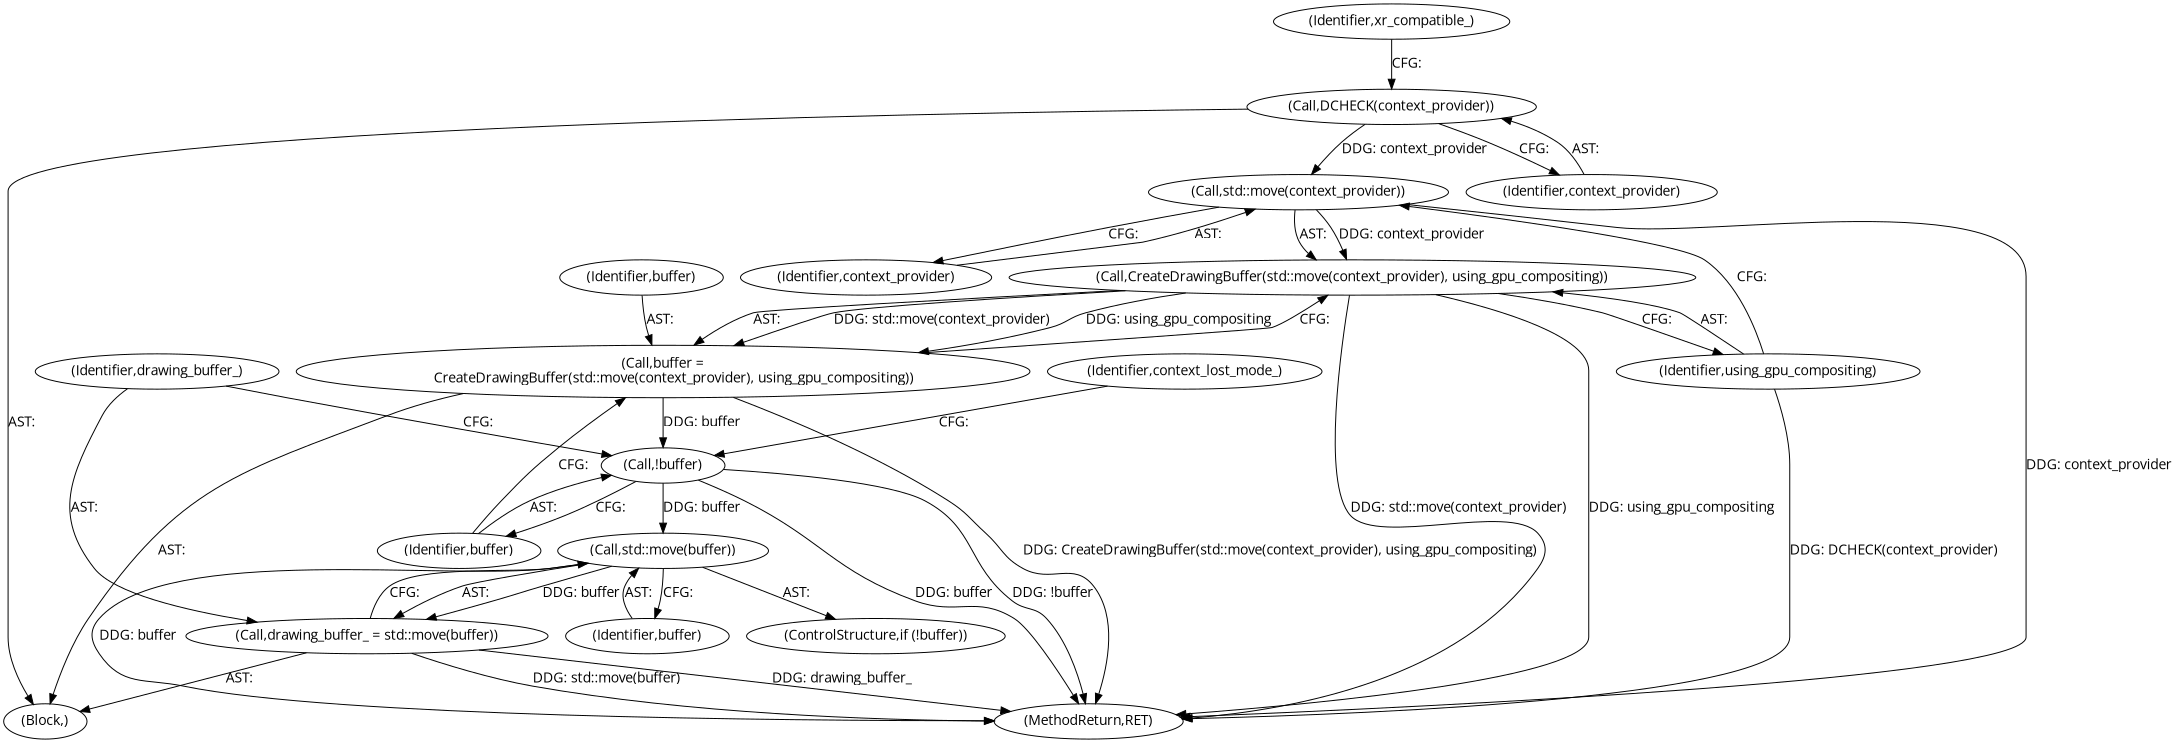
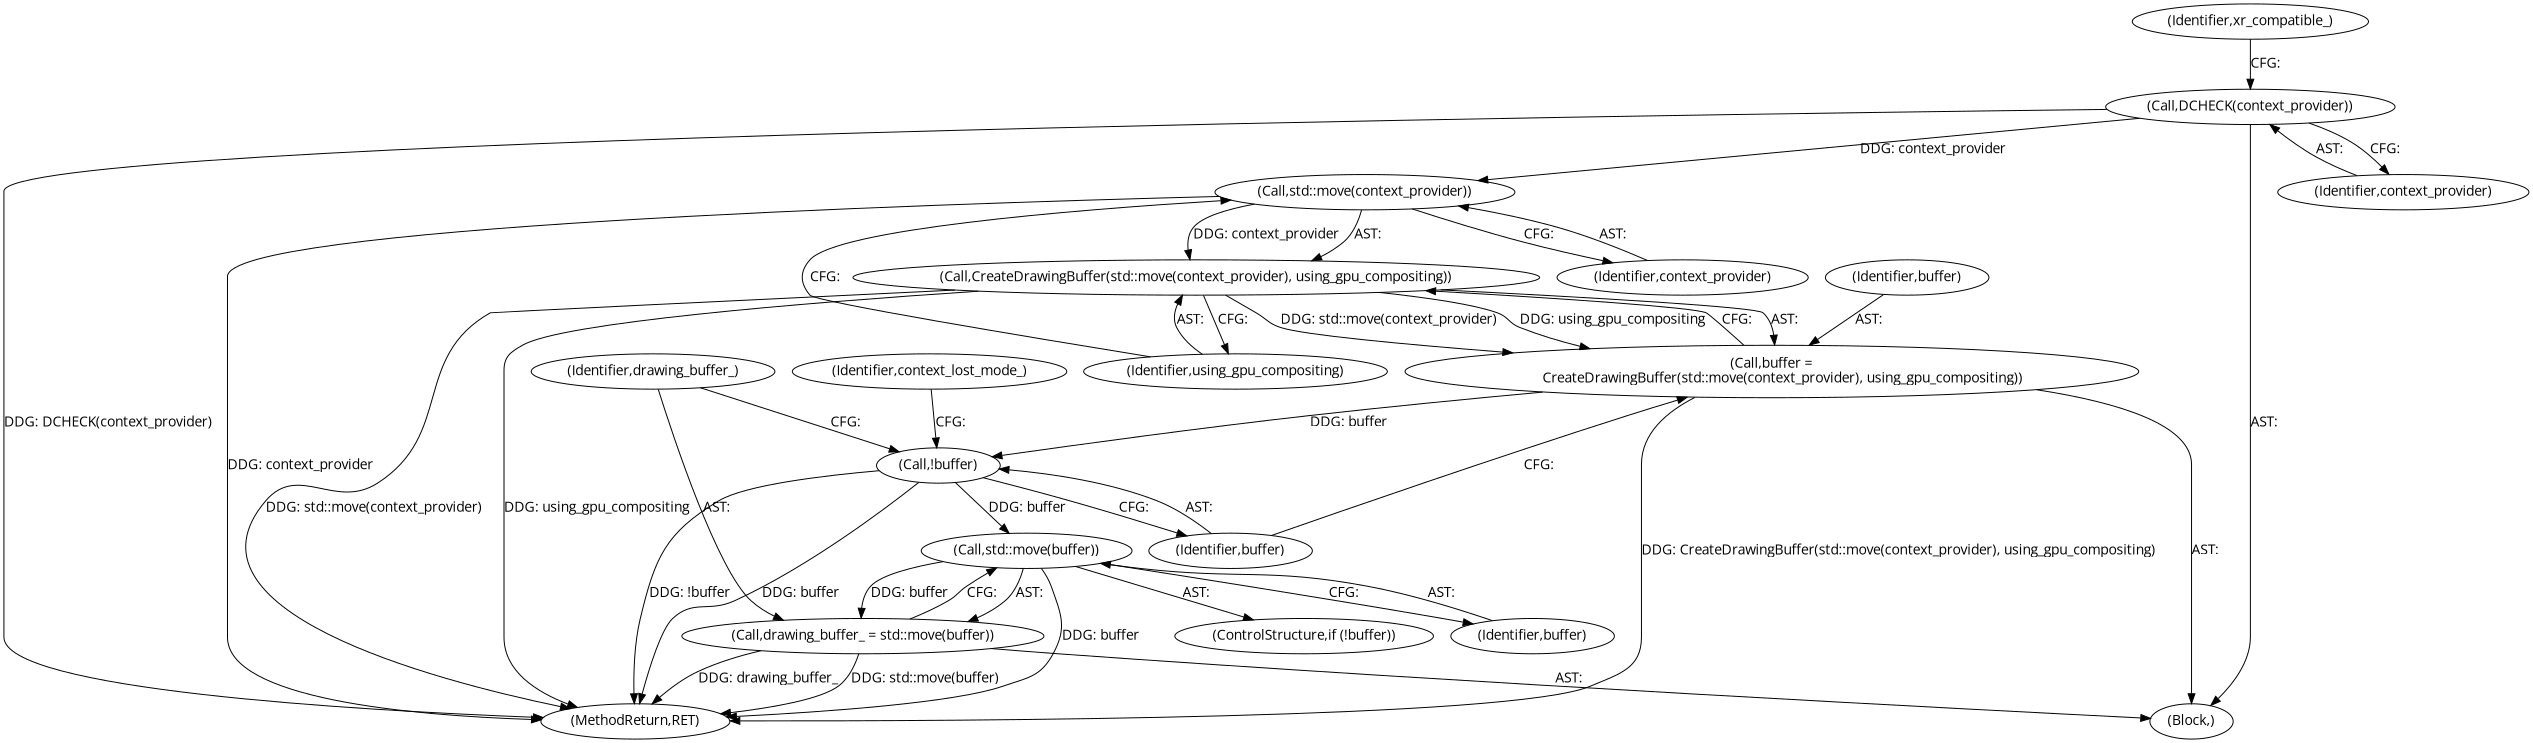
edge "(Identifier,using_gpu_compositing)" -> "(MethodReturn,RET)": now "(Call,DCHECK(context_provider))" -> "(MethodReturn,RET)"
